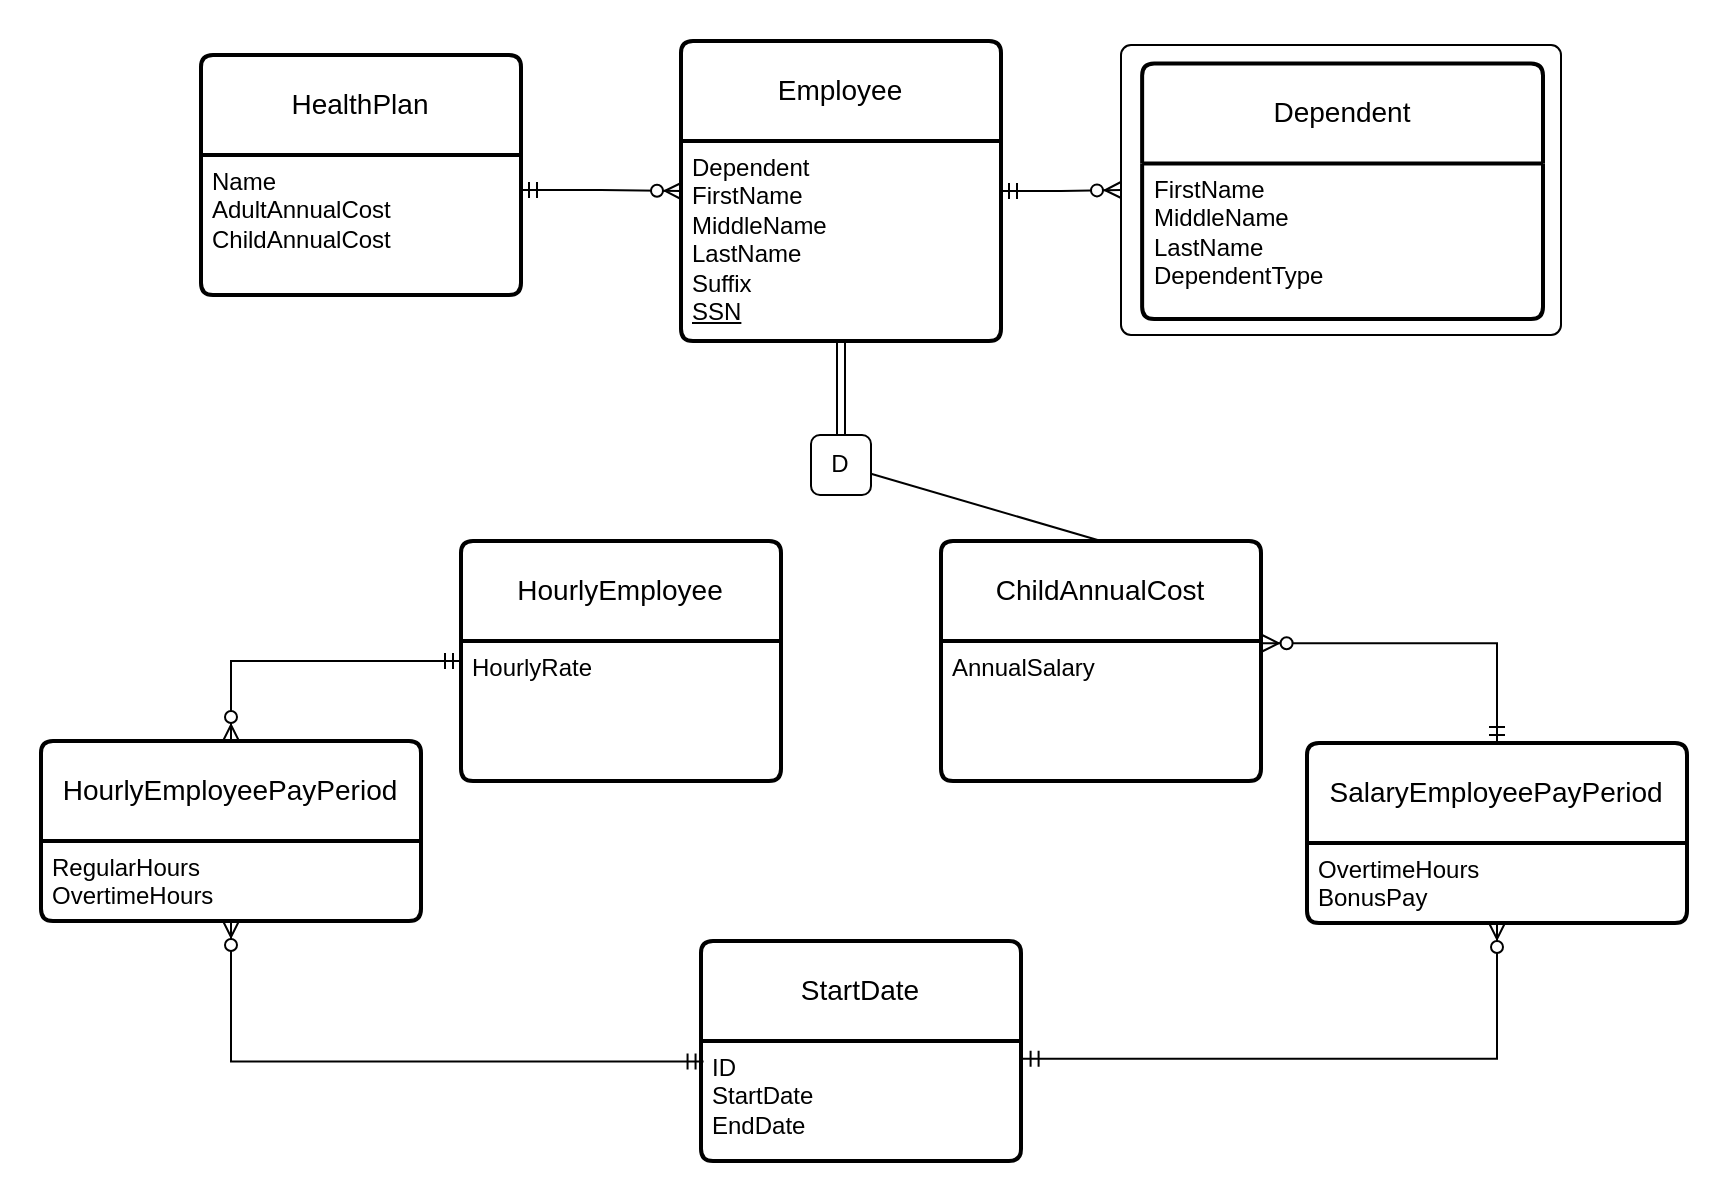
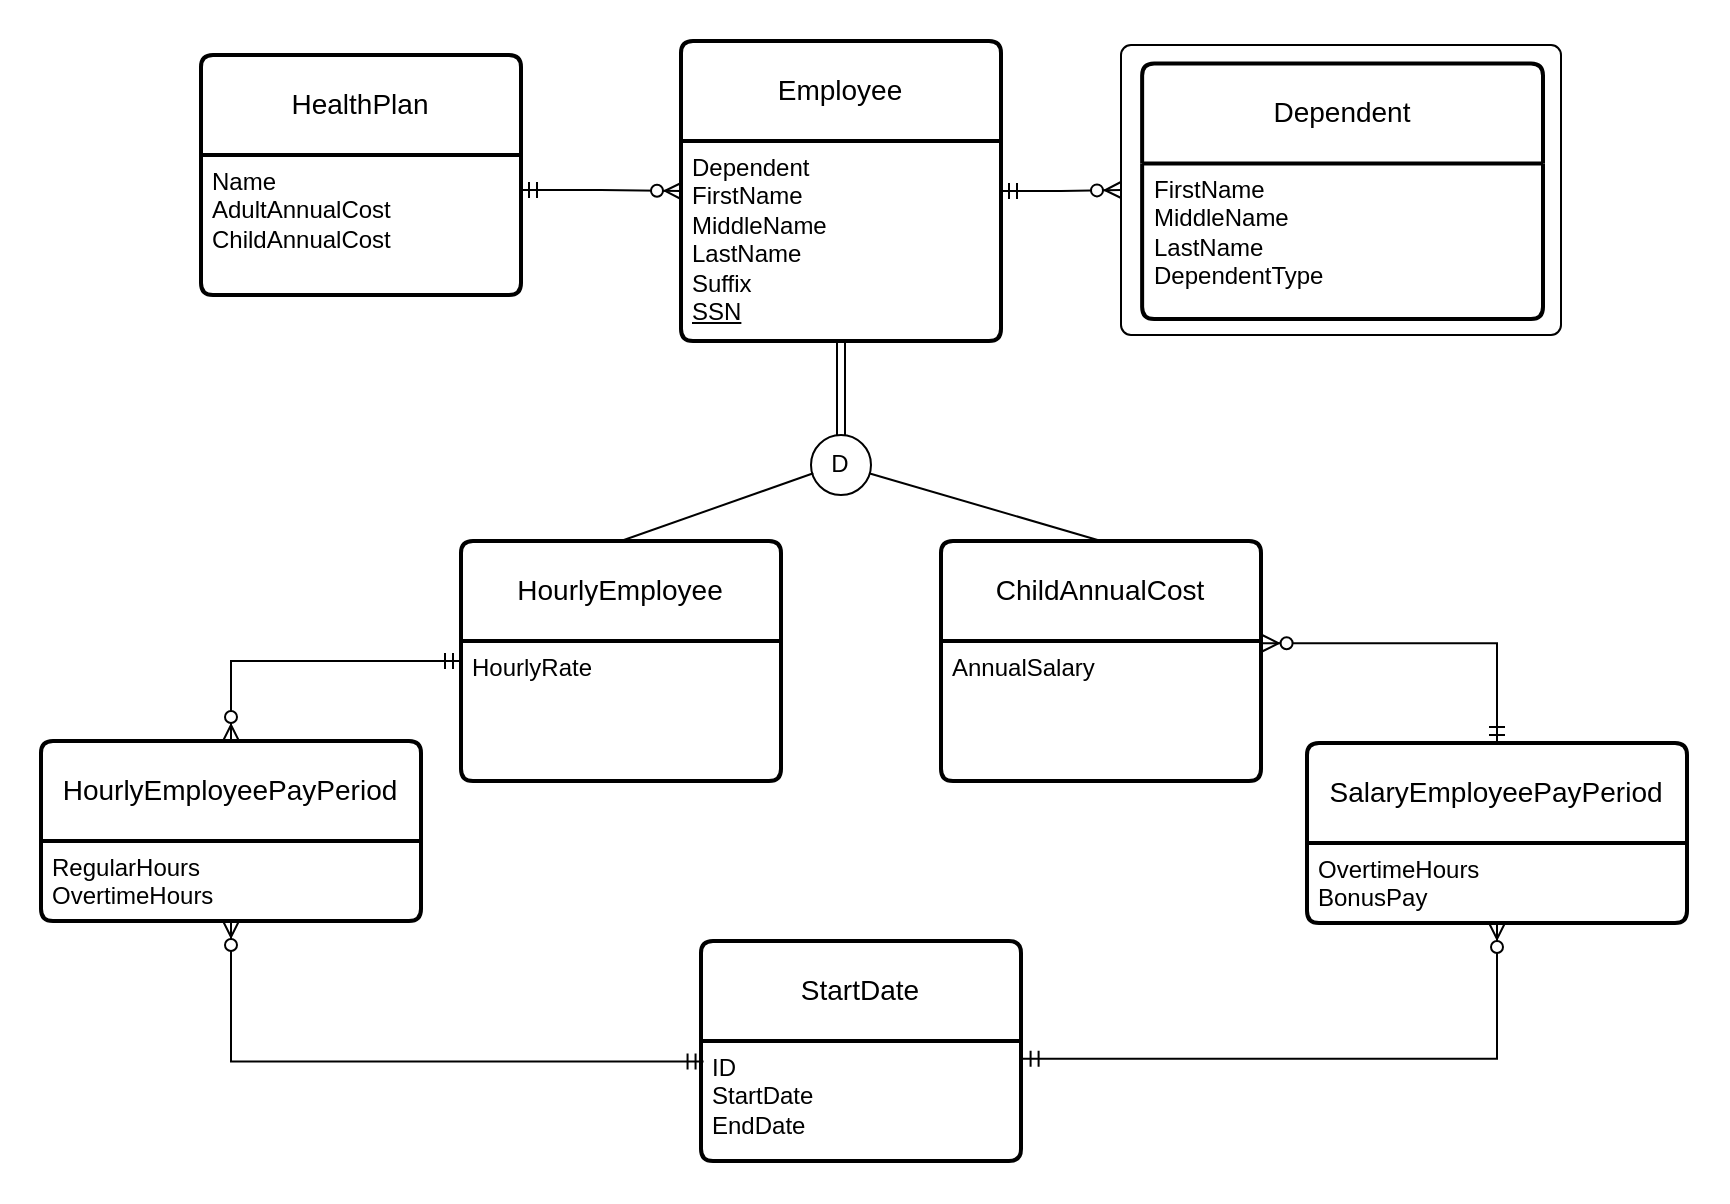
node "D": shape rounded rectangle -> ellipse
edge "D" -- "HourlyEmployee": added
